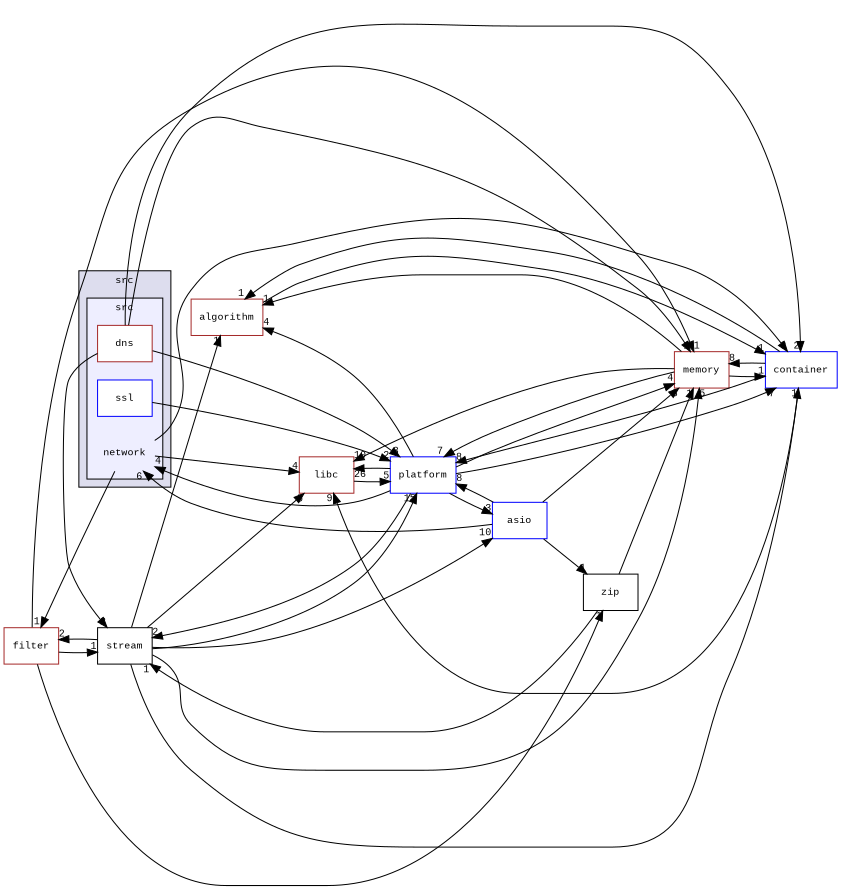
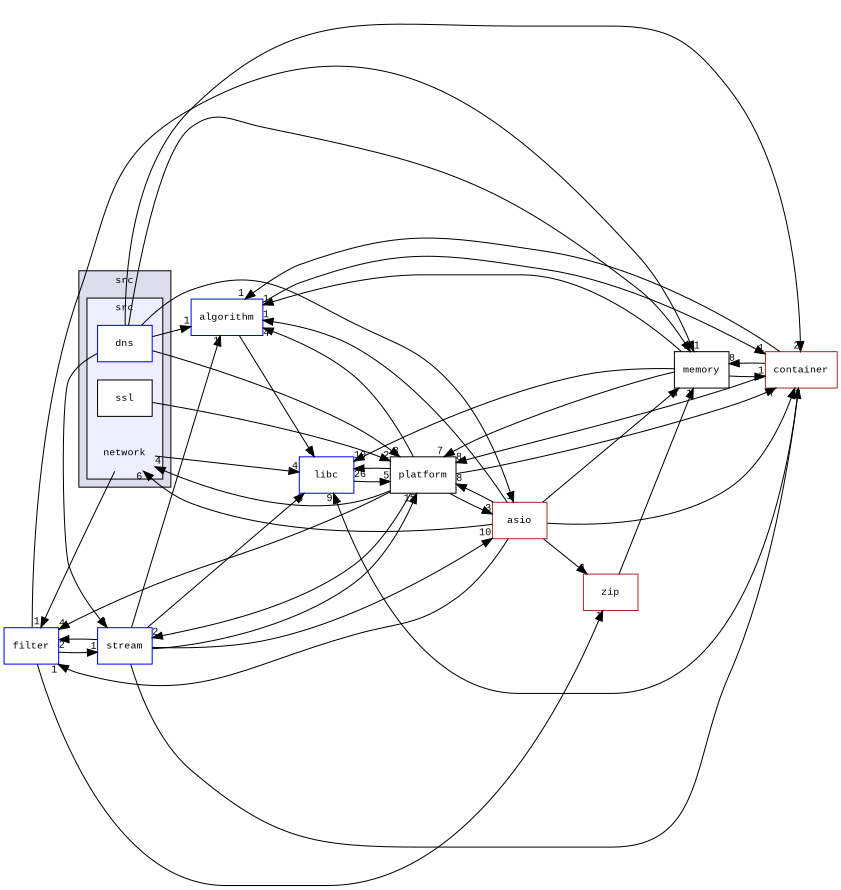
edge "network" -> "container": now "asio" -> "container"
node "algorithm": color brown -> blue
edge "dns" -> "asio": added
edge "dns" -> "algorithm": added
node "dns": color brown -> blue
node "memory": color brown -> black
node "container": color blue -> brown
edge "asio" -> "algorithm": added
node "ssl": color blue -> black
edge "algorithm" -> "libc": added
edge "platform" -> "memory": now "platform" -> "filter"
node "libc": color brown -> blue
node "platform": color blue -> black
node "asio": color blue -> brown
node "zip": color black -> brown
node "filter": color brown -> blue
node "stream": color black -> blue
edge "asio" -> "filter": added
edge "zip" -> "stream": removed
edge "stream" -> "memory": removed
